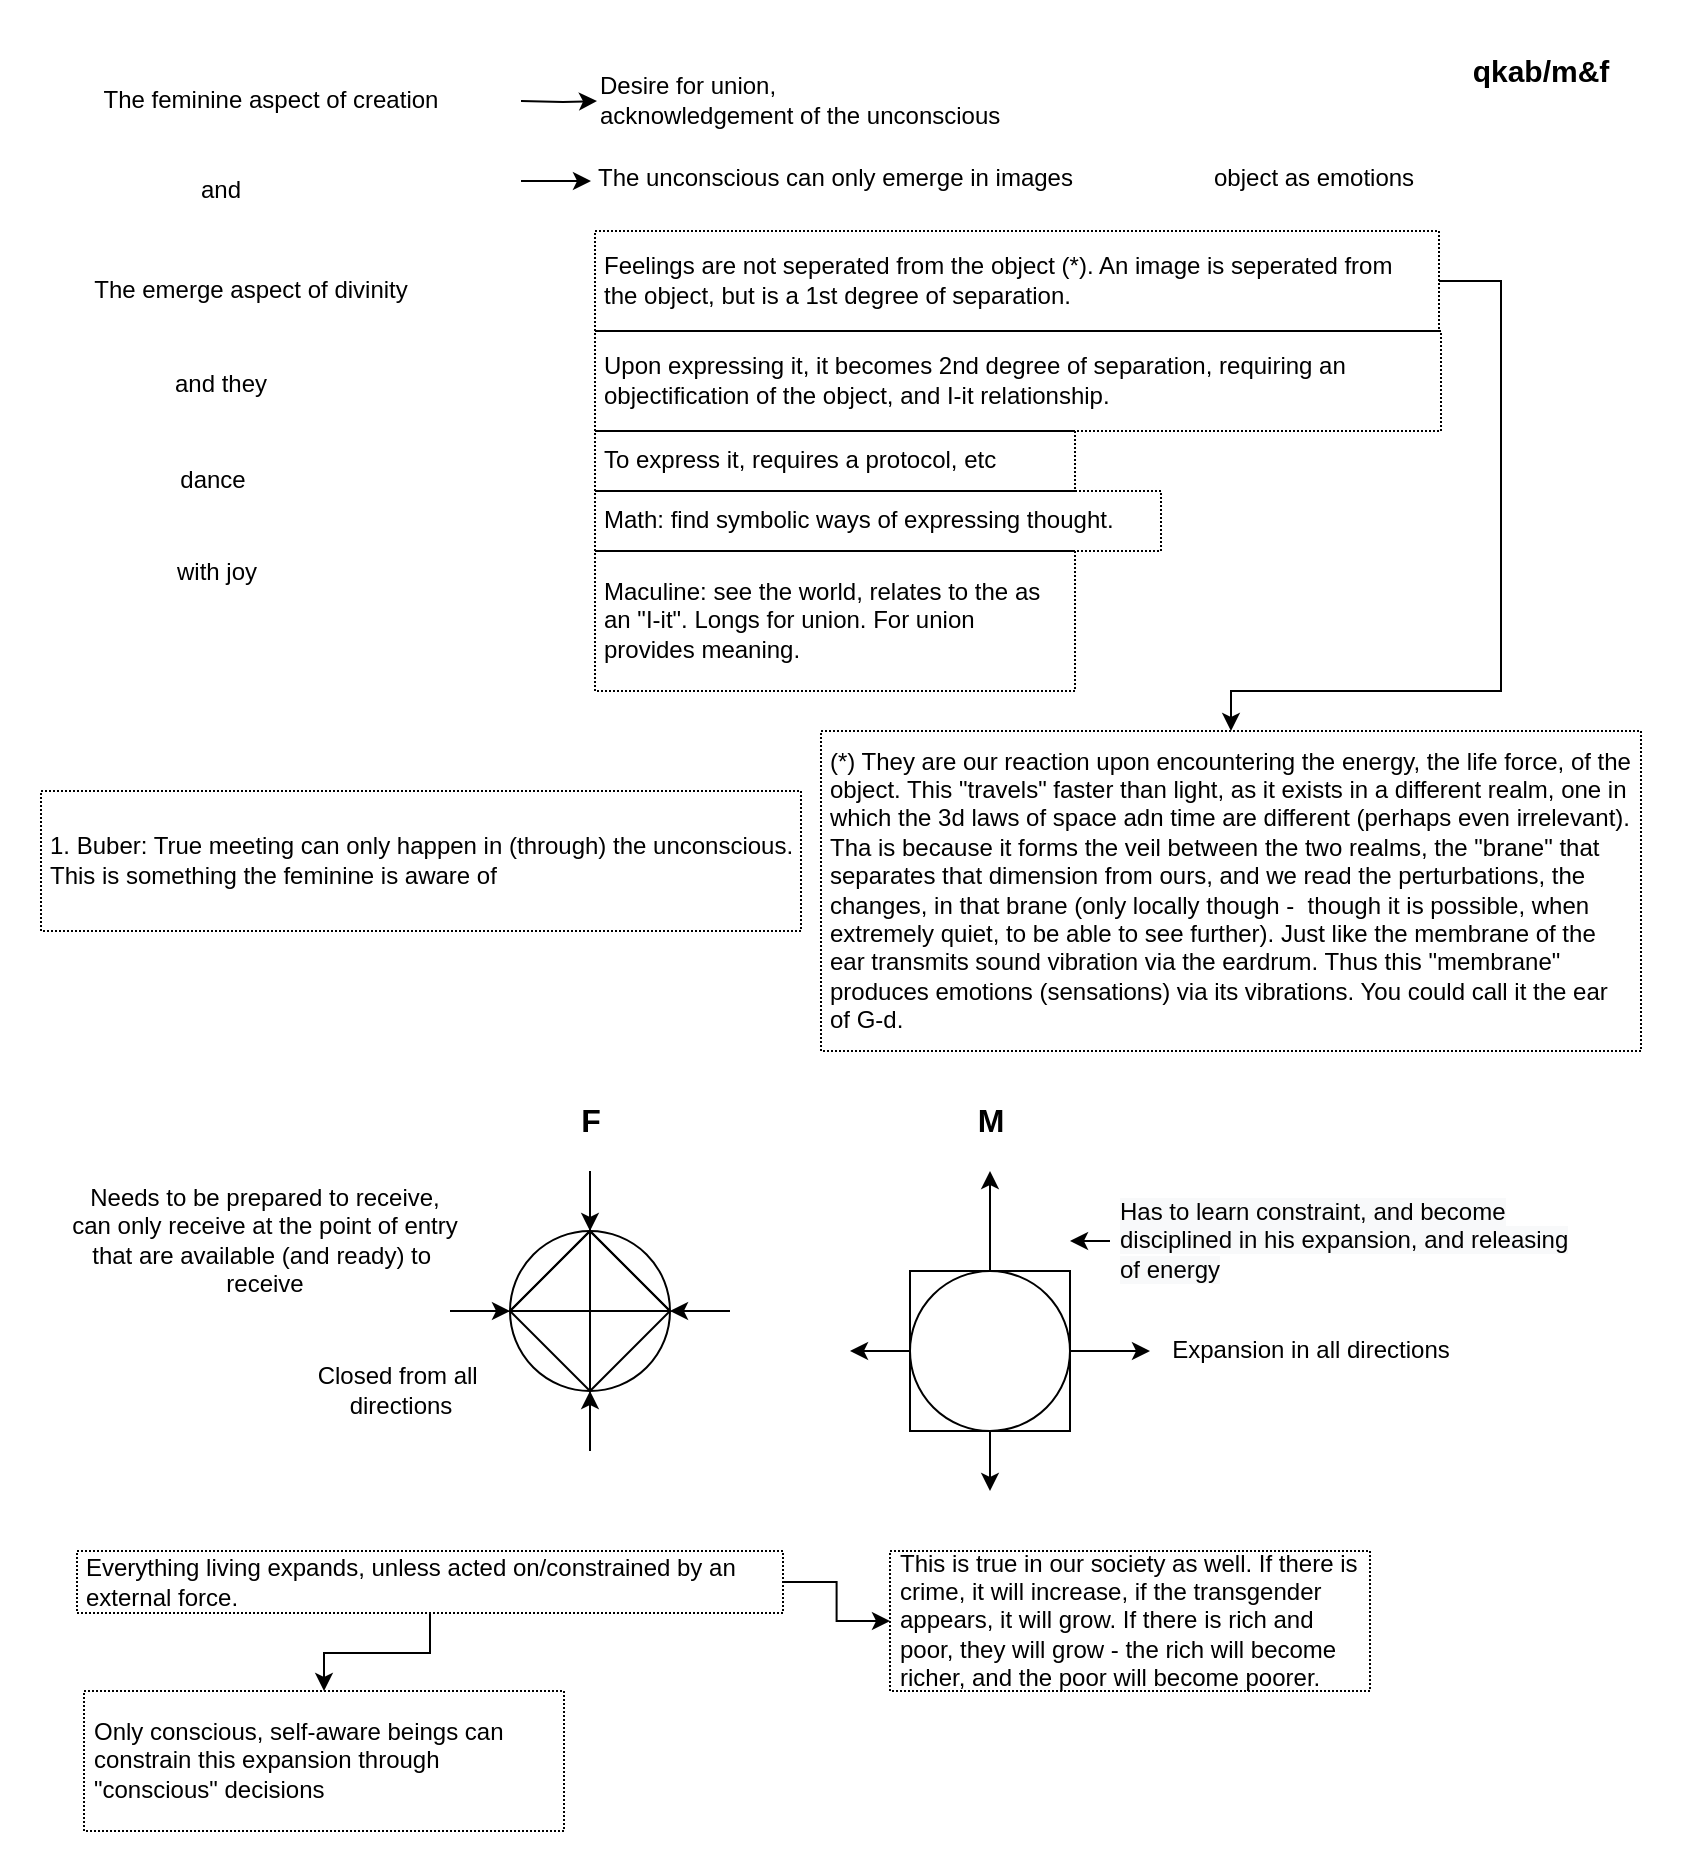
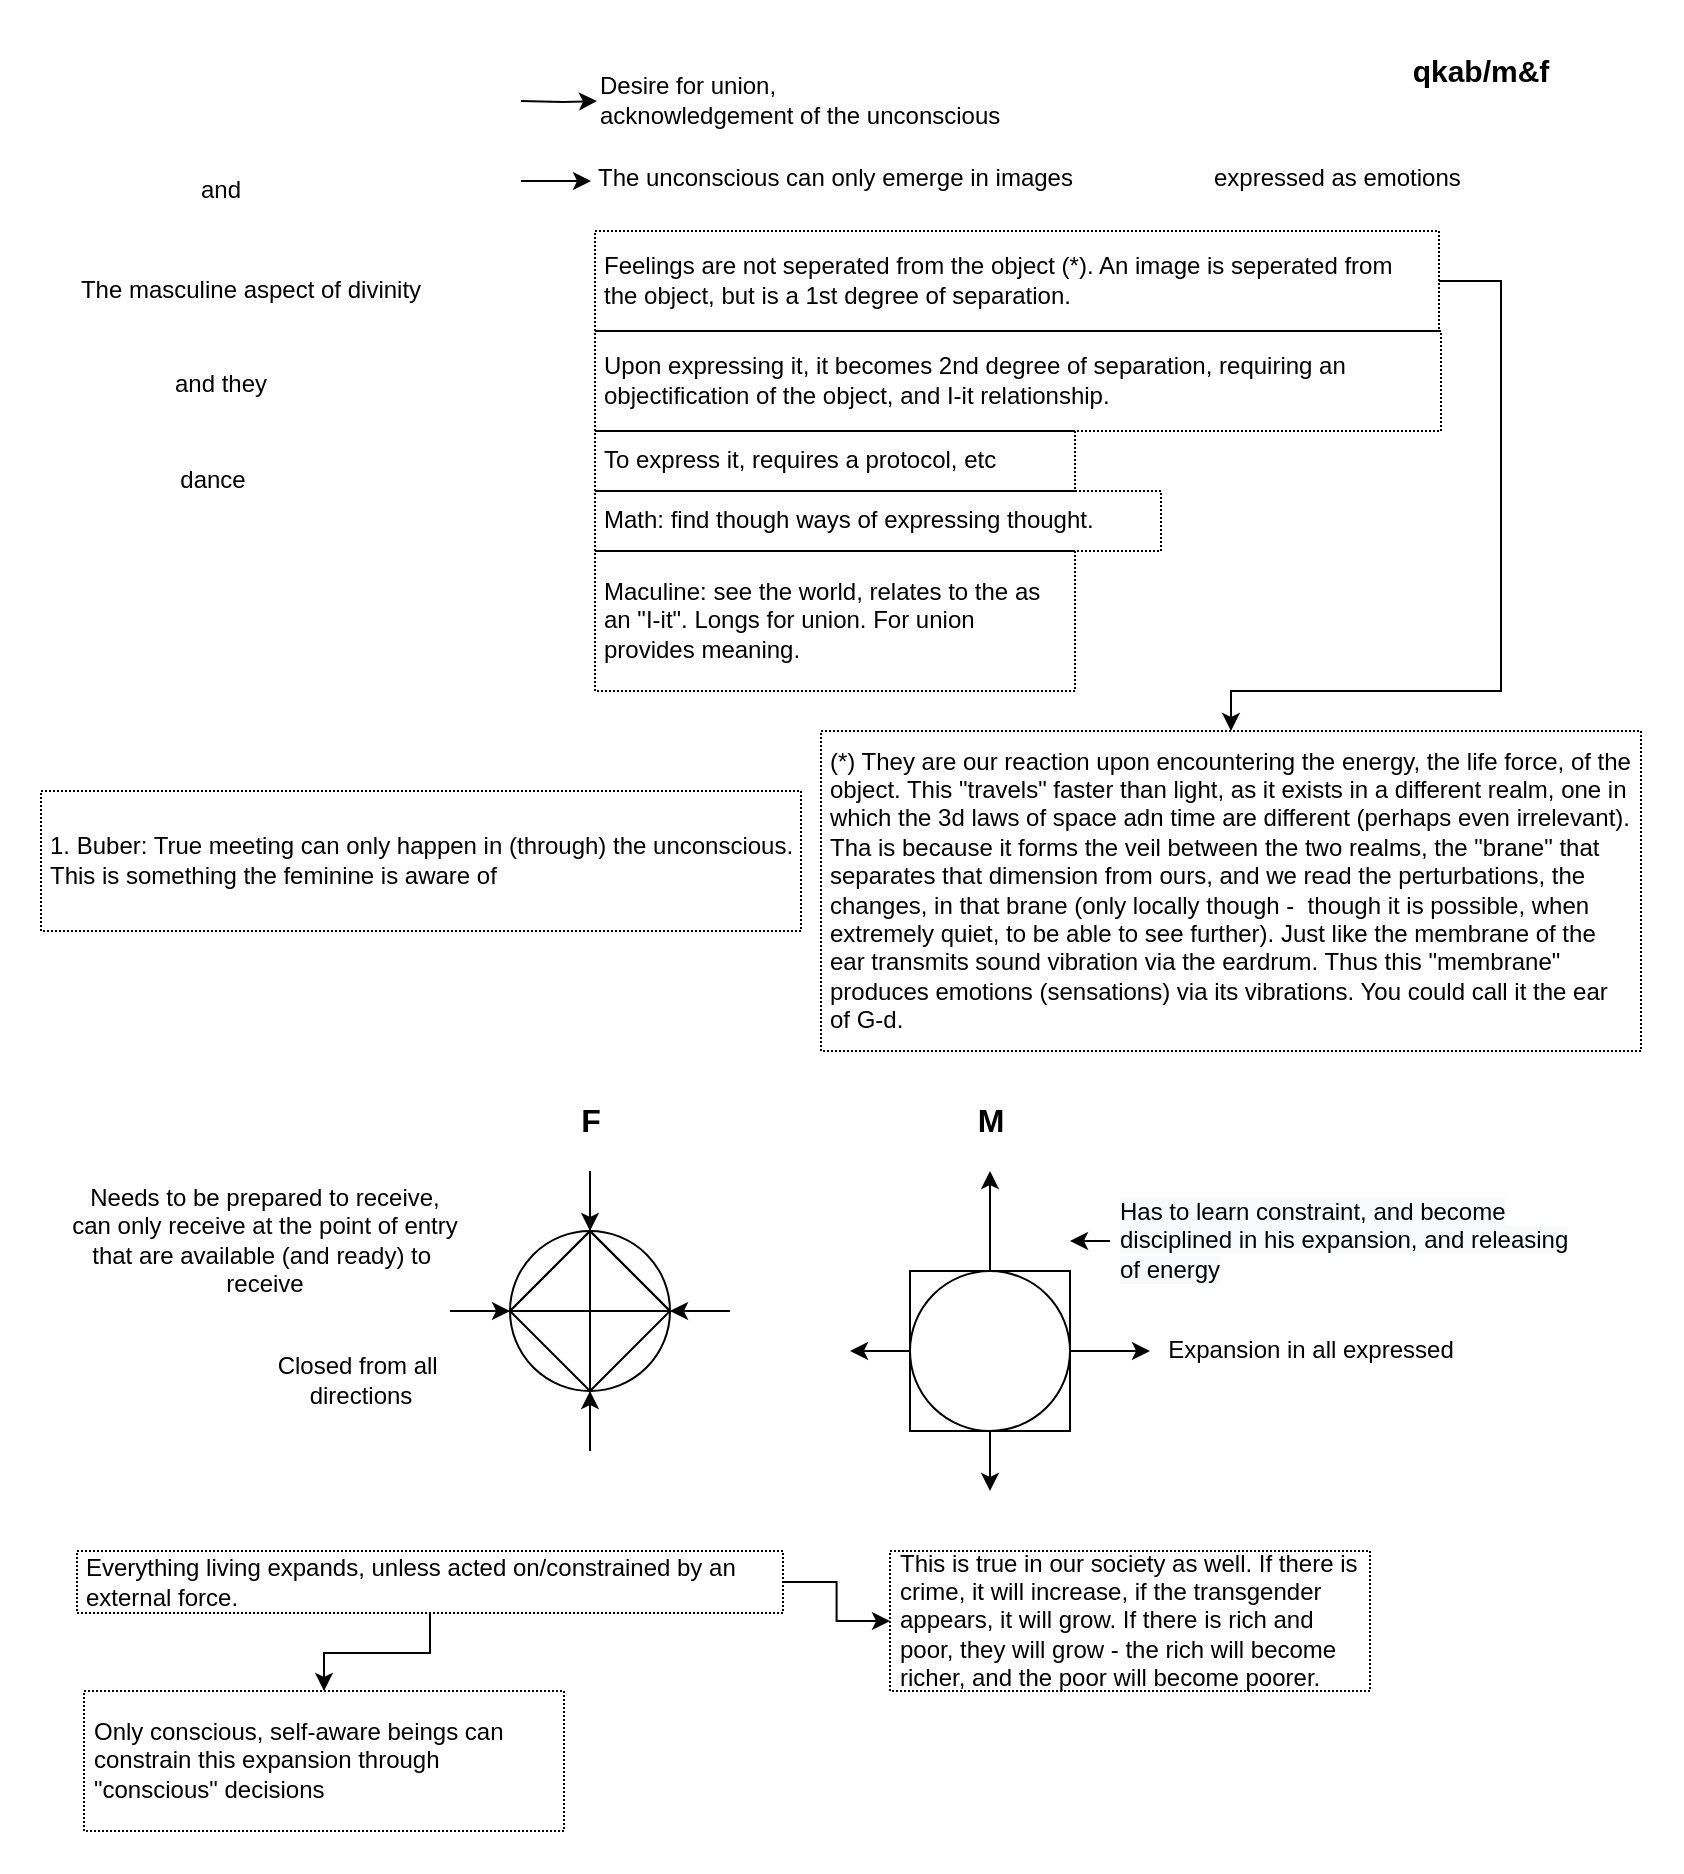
node "qkab/m&f": moved (1541, 71) -> (1481, 71)
node "The feminine aspect of creation": removed
node "object as emotions": label "object as emotions" -> "expressed as emotions"
node "The emerge aspect of divinity": label "The emerge aspect of divinity" -> "The masculine aspect of divinity"
node "Math: find symbolic ways of expressing thought.": label "Math: find symbolic ways of expressing thought." -> "Math: find though ways of expressing thought."
node "with joy": removed
node "Expansion in all directions": label "Expansion in all directions" -> "Expansion in all expressed"
node "Closed from all directions": moved (400, 1391) -> (360, 1381)
